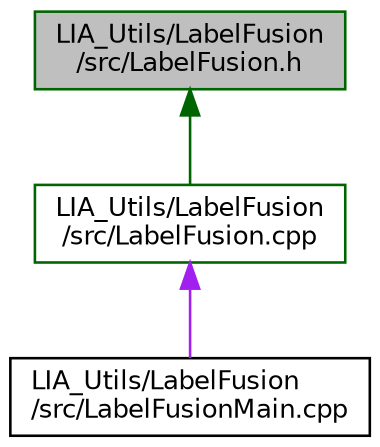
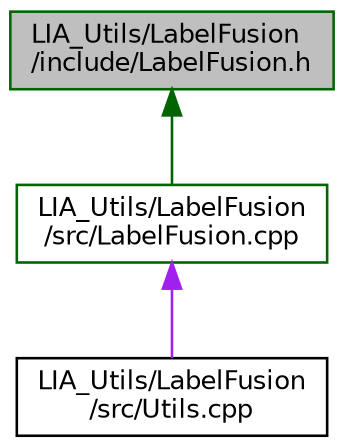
node "LIA_Utils/LabelFusion /src/LabelFusion.h": label "LIA_Utils/LabelFusion /src/LabelFusion.h" -> "LIA_Utils/LabelFusion /include/LabelFusion.h"
node "LIA_Utils/LabelFusion /src/LabelFusionMain.cpp": label "LIA_Utils/LabelFusion /src/LabelFusionMain.cpp" -> "LIA_Utils/LabelFusion /src/Utils.cpp"
